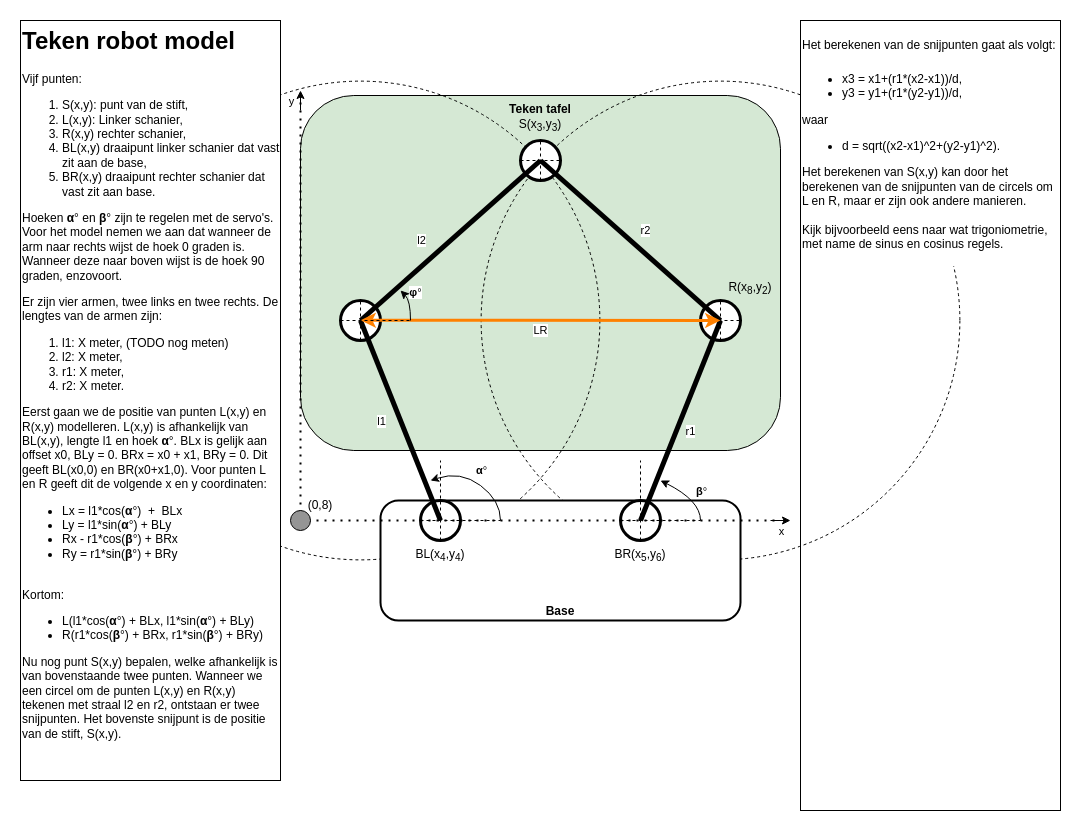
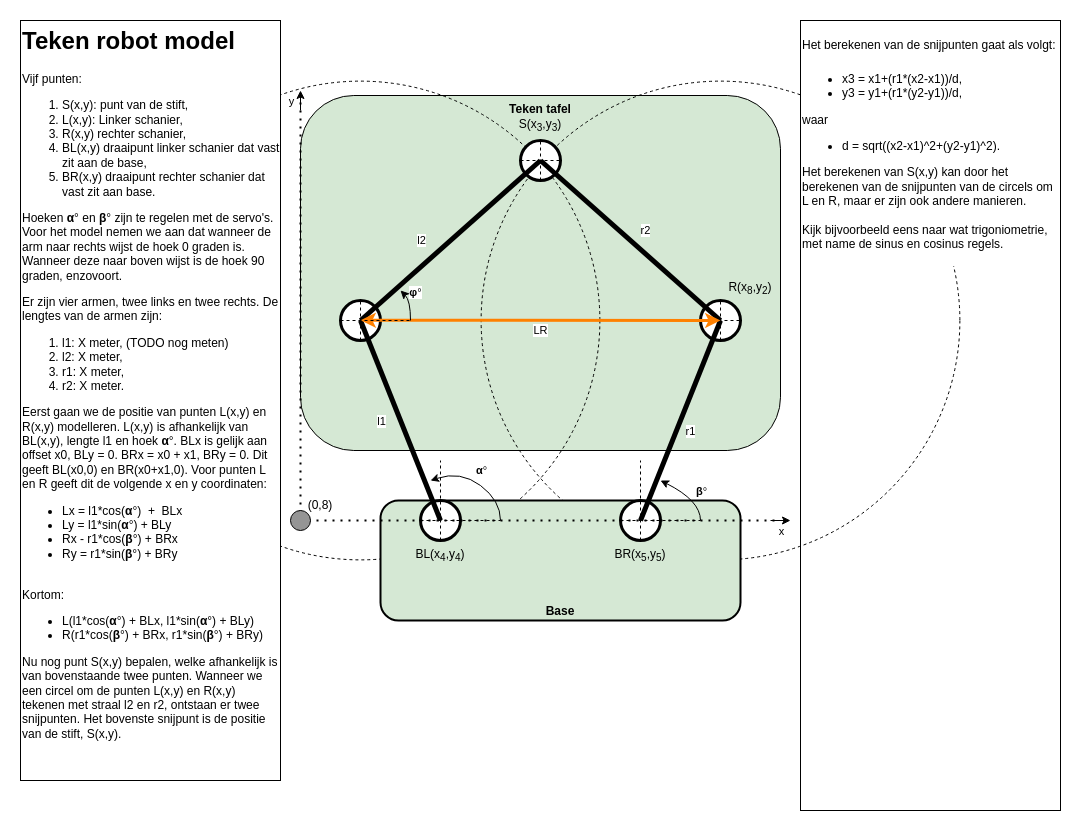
node "BR(x5,y6)": label "BR(x5,y6)" -> "BR(x5,y5)"
node "Base": fillcolor #ffffff -> #d5e8d4
